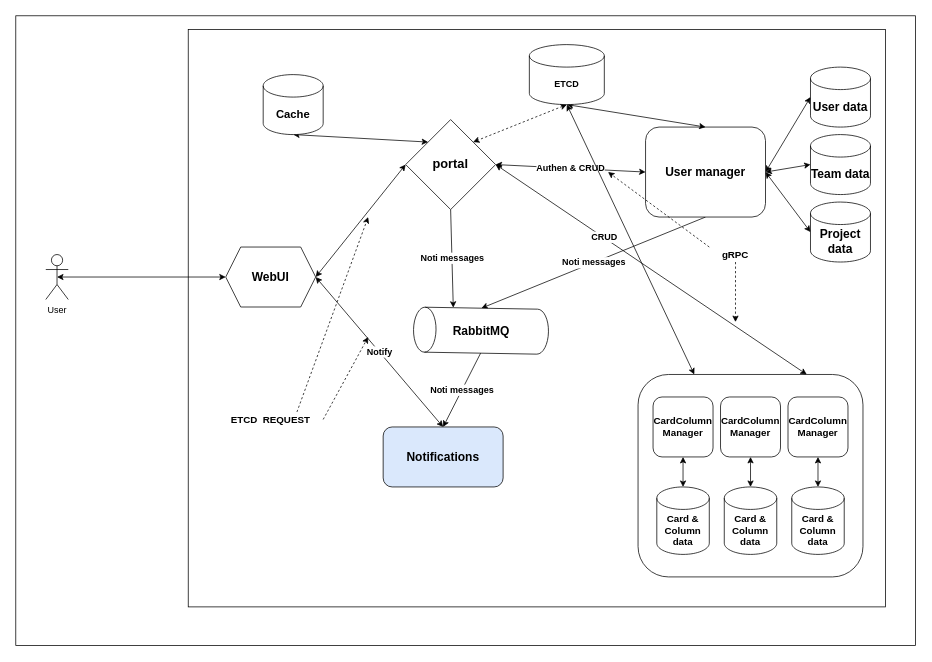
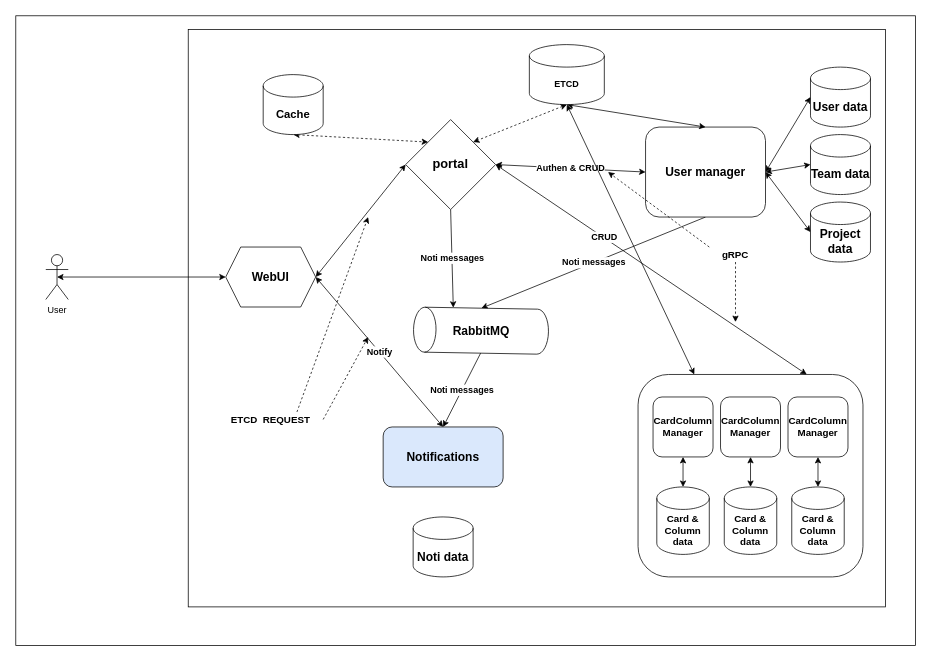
edge "Cache" -- "portal": style solid -> dashed
node "Noti data": added
